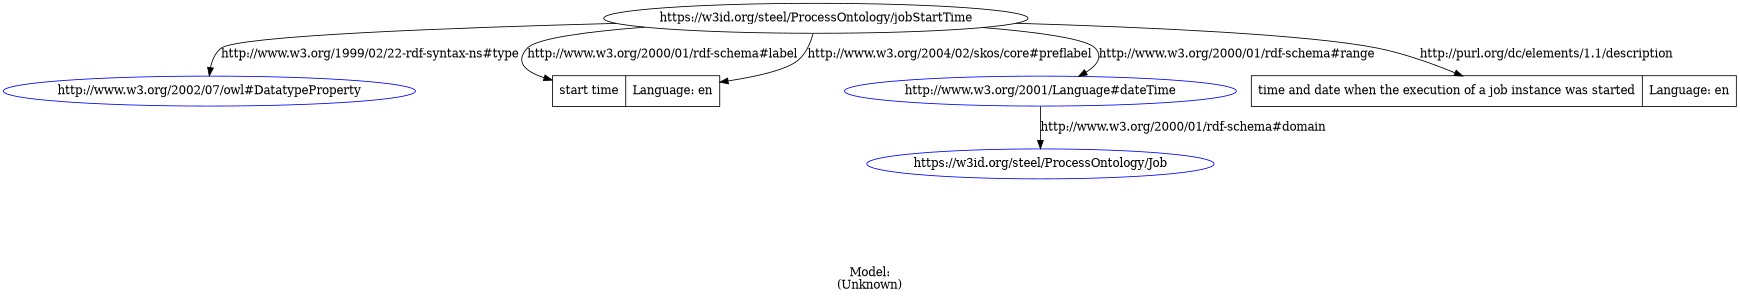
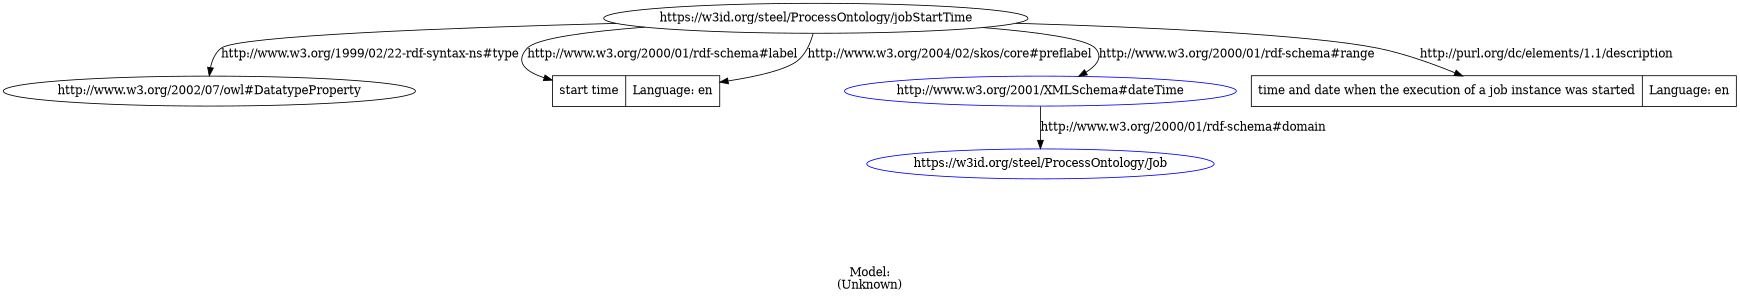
node "http://www.w3.org/2002/07/owl#DatatypeProperty": color blue -> black
node "http://www.w3.org/2001/Language#dateTime": label "http://www.w3.org/2001/Language#dateTime" -> "http://www.w3.org/2001/XMLSchema#dateTime"
